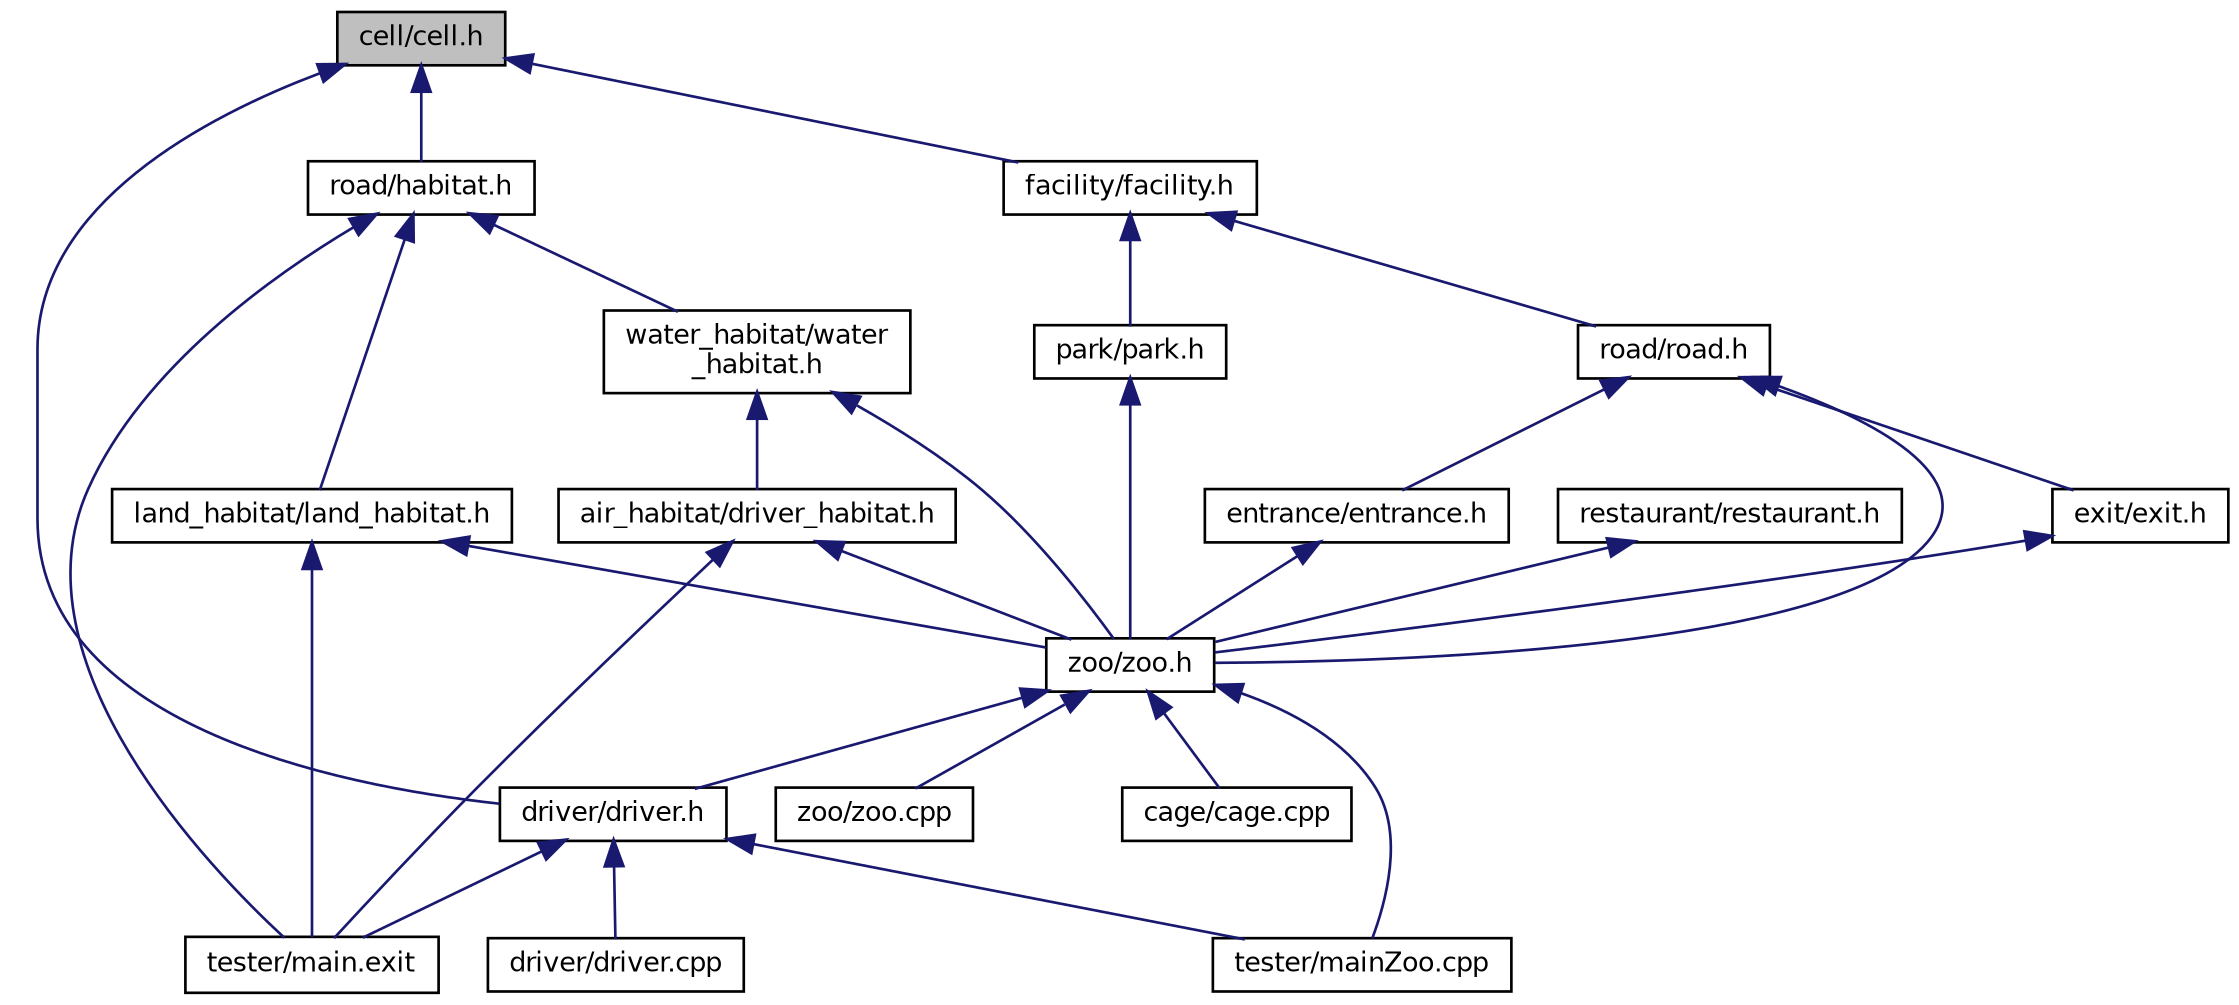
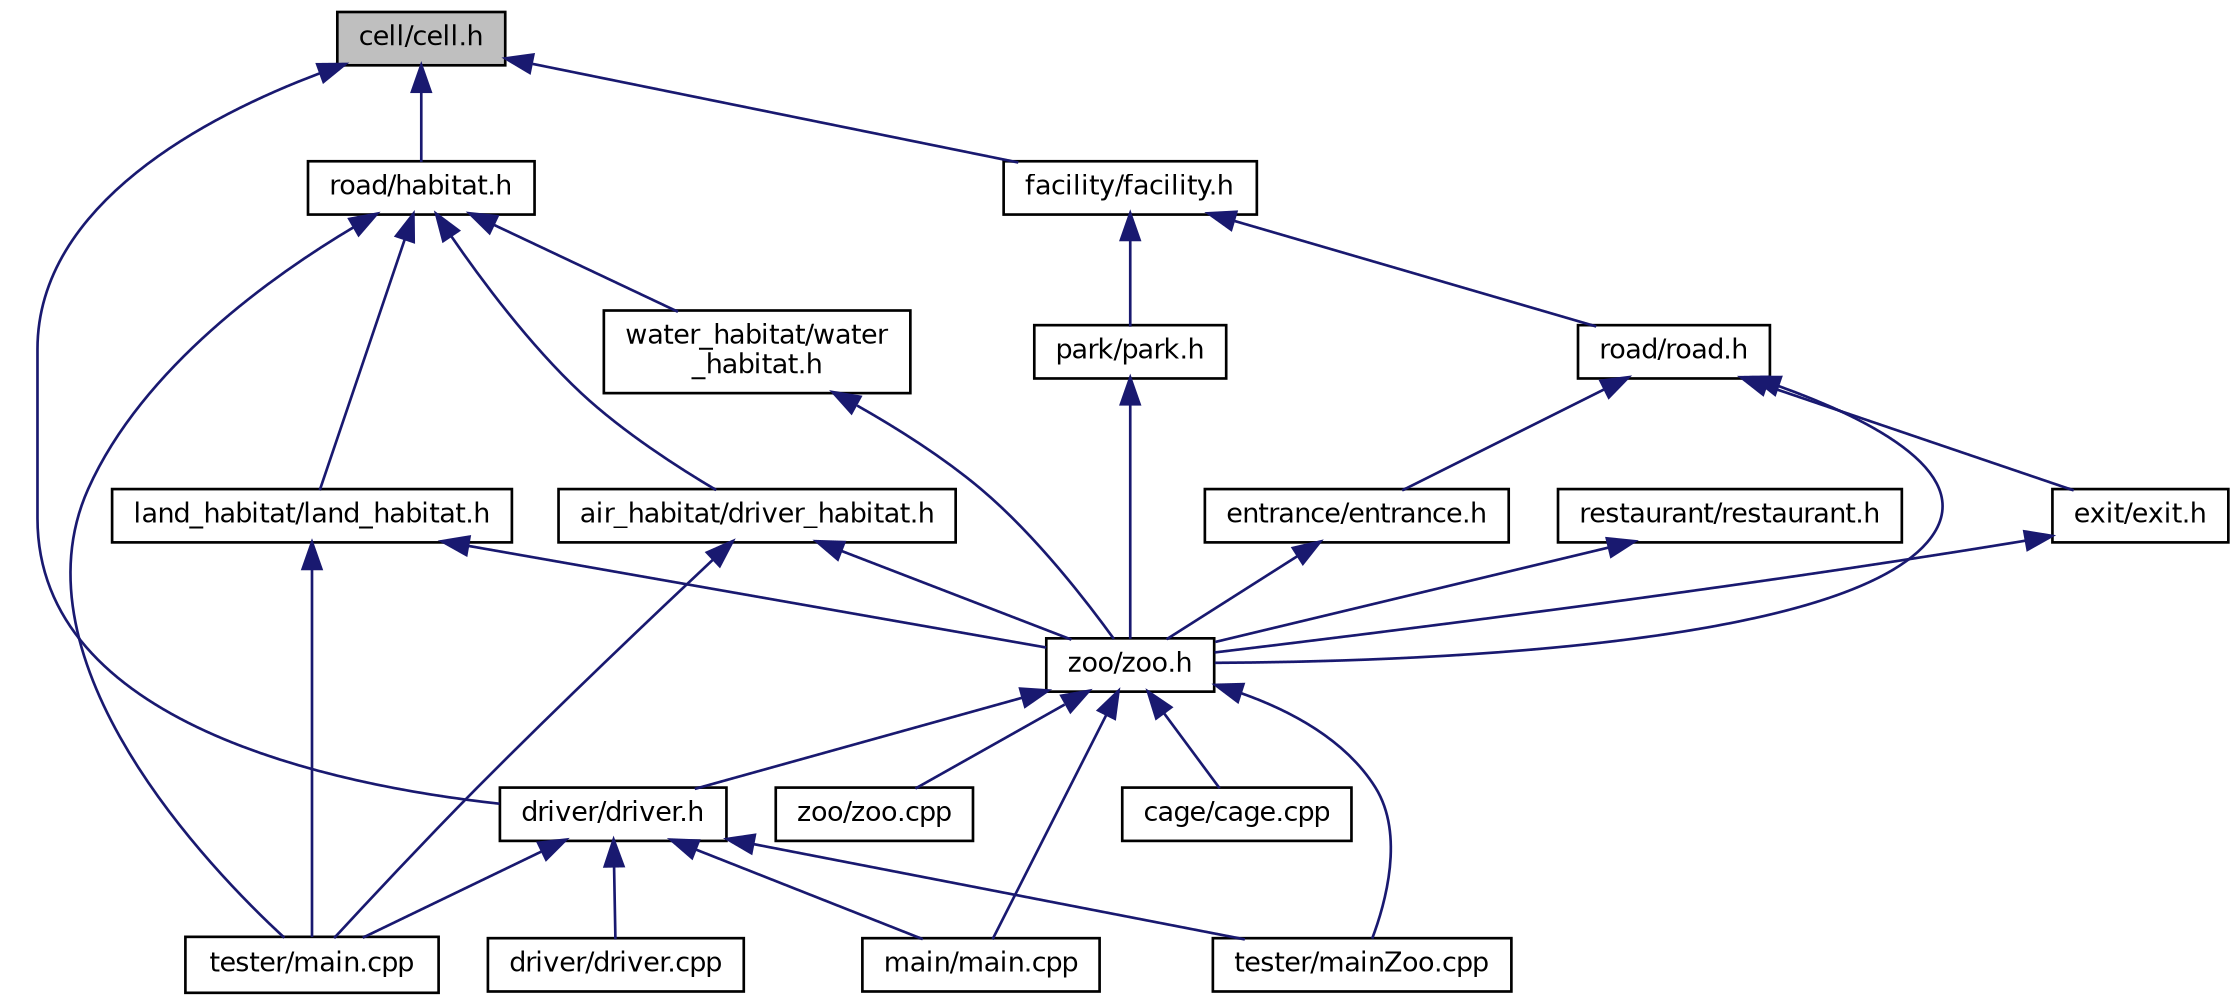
edge "air_habitat/driver_habitat.h" -> "water_habitat/water _habitat.h": now "air_habitat/driver_habitat.h" -> "road/habitat.h"
node "tester/main.exit": label "tester/main.exit" -> "tester/main.cpp"
node "main/main.cpp": added
